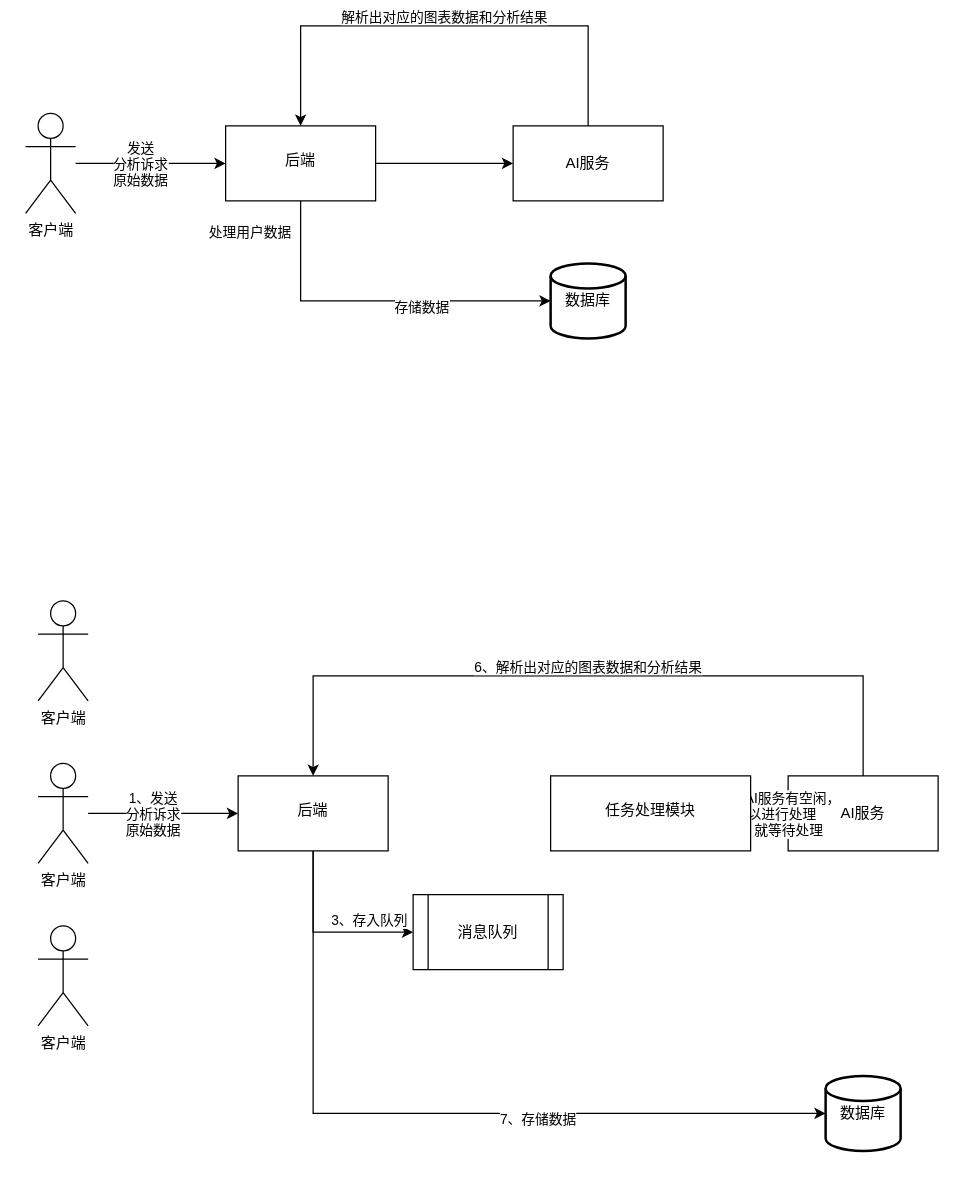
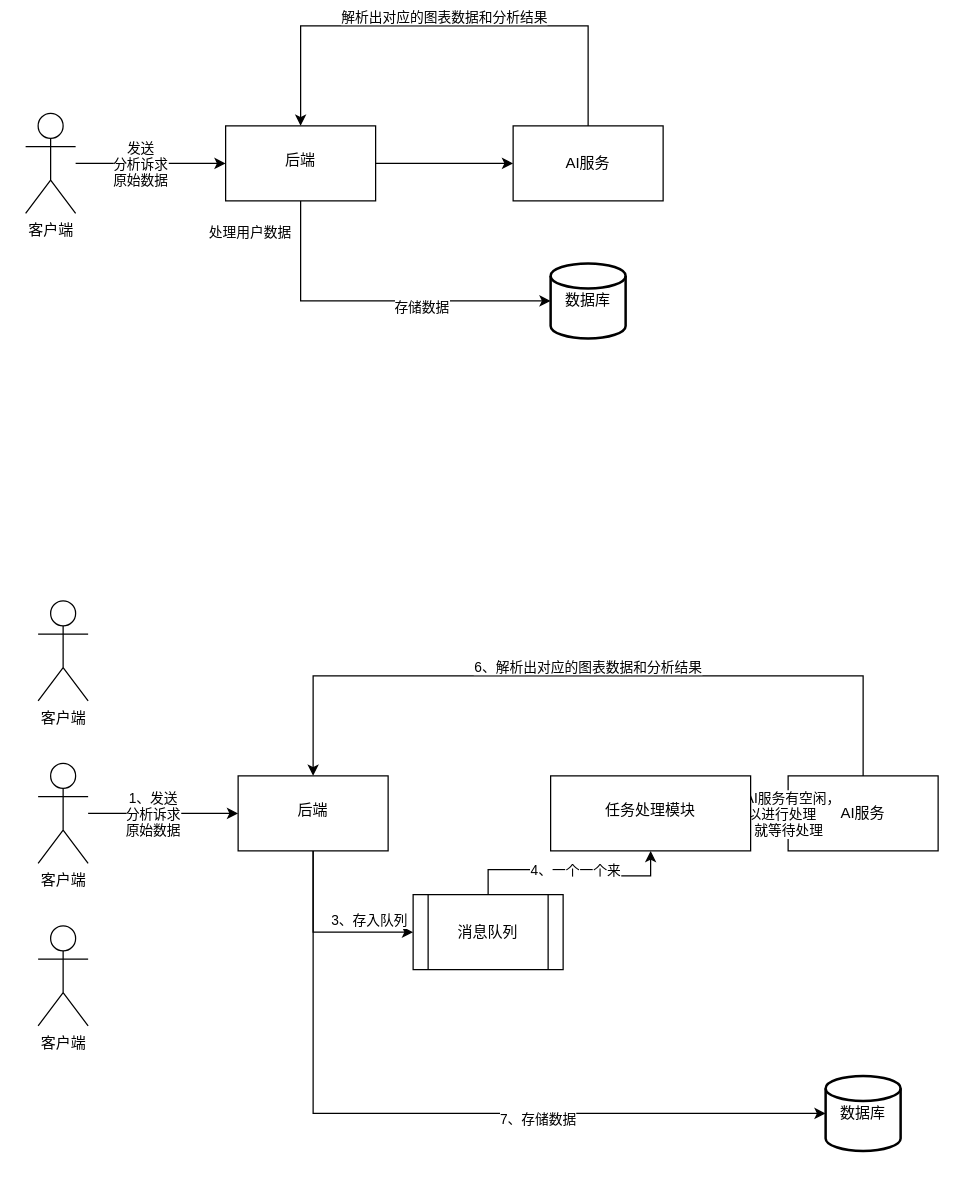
edge "消息队列" -> "任务处理模块": added, label "4、一个一个来"
